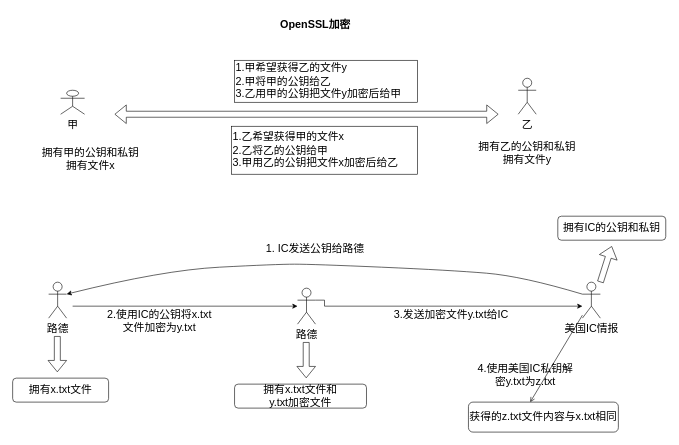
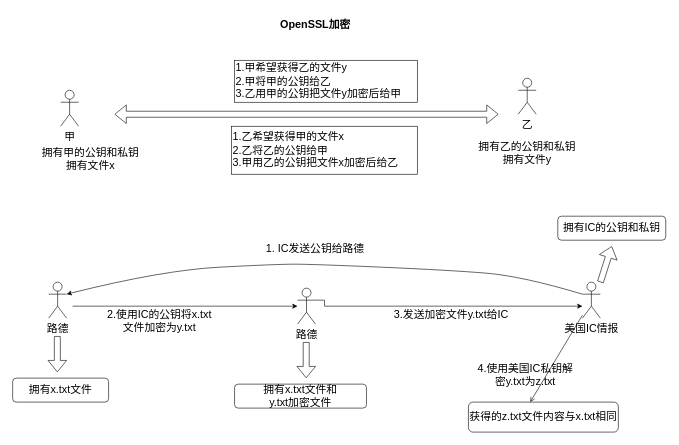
node "甲": size 24x24 -> 18x36
